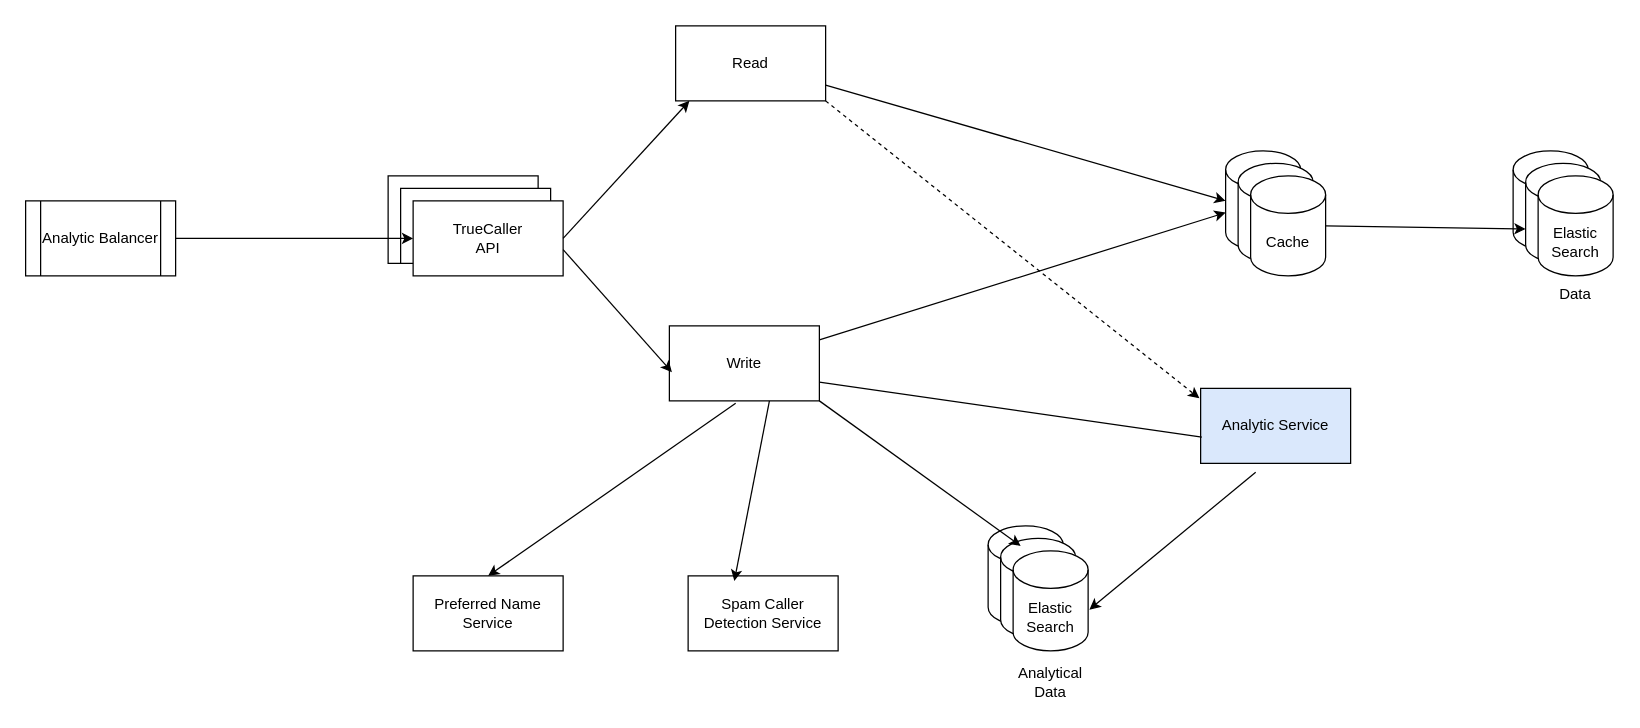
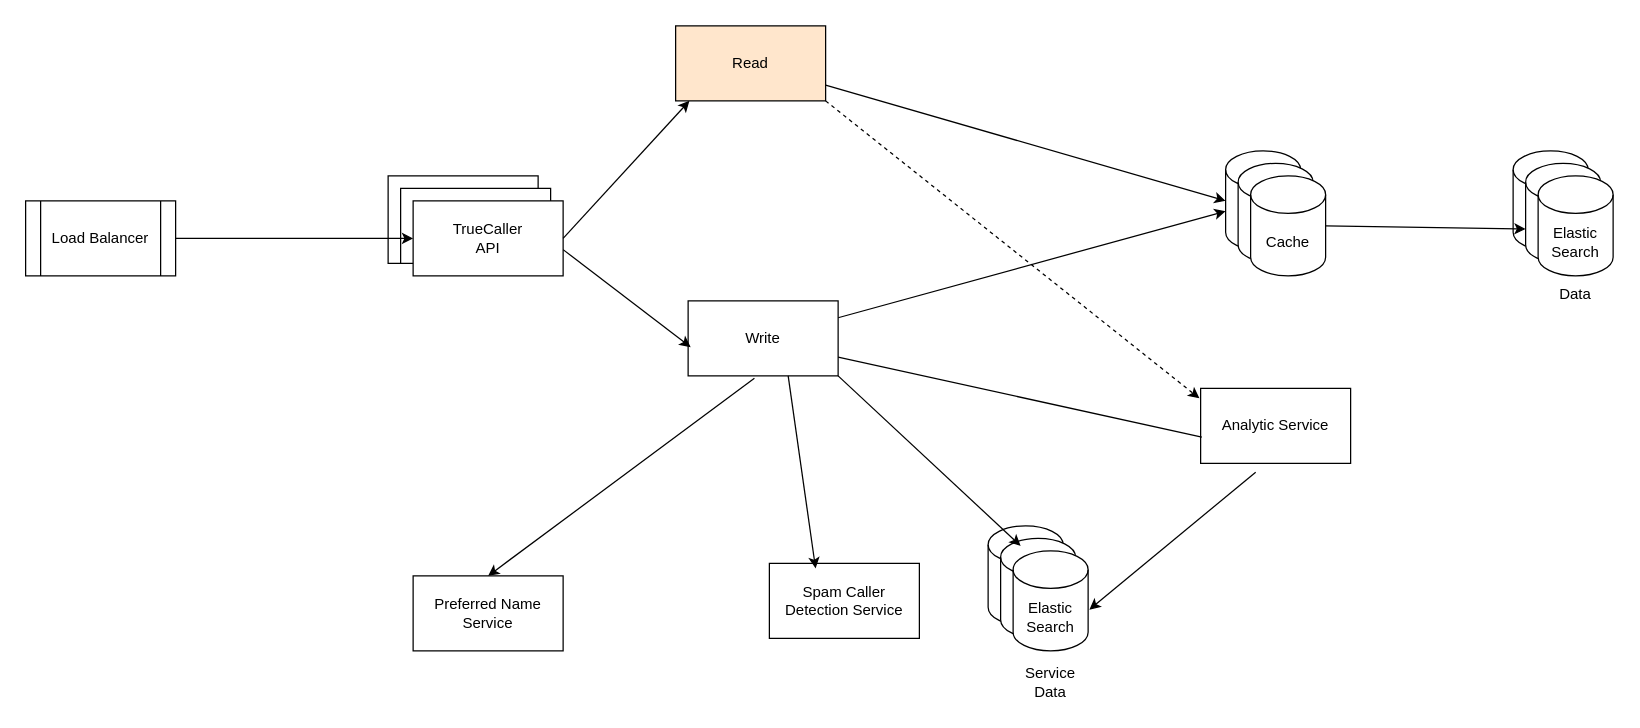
node "Read": fillcolor #ffffff -> #ffe6cc
node "Analytic Balancer": label "Analytic Balancer" -> "Load Balancer"
node "Write": moved (744, 363) -> (763, 338)
node "Analytic Service": fillcolor #dae8fc -> #ffffff
node "Spam Caller Detection Service": moved (763, 613) -> (844, 601)
node "Analytical Data": label "Analytical Data" -> "Service Data"
